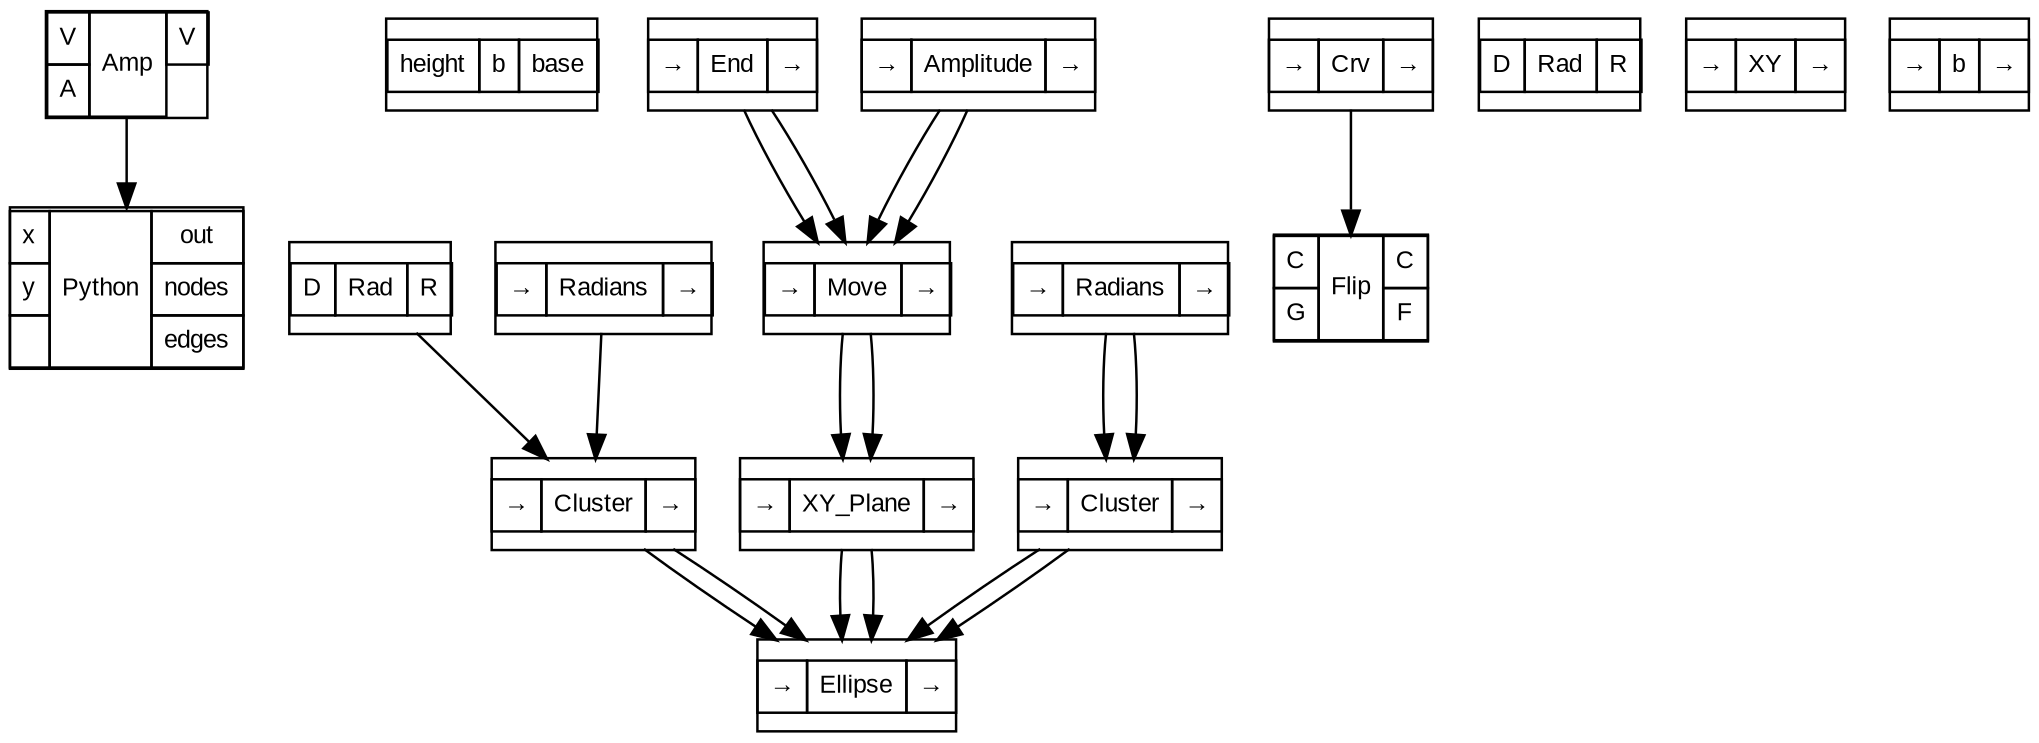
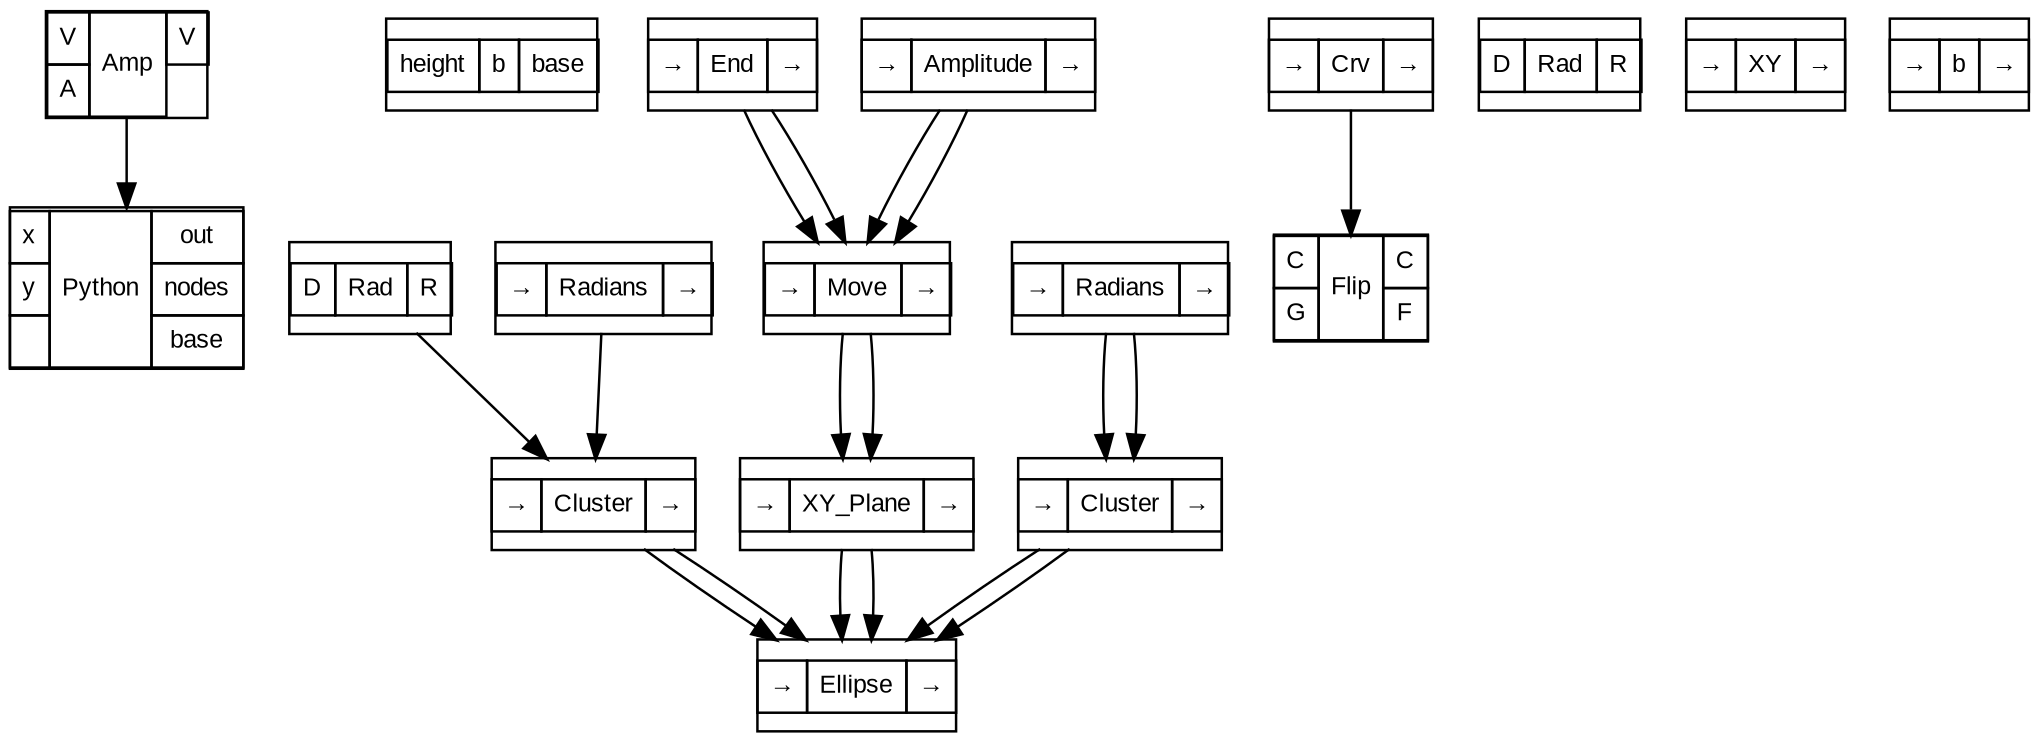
node "x": text "edges" -> "base"
